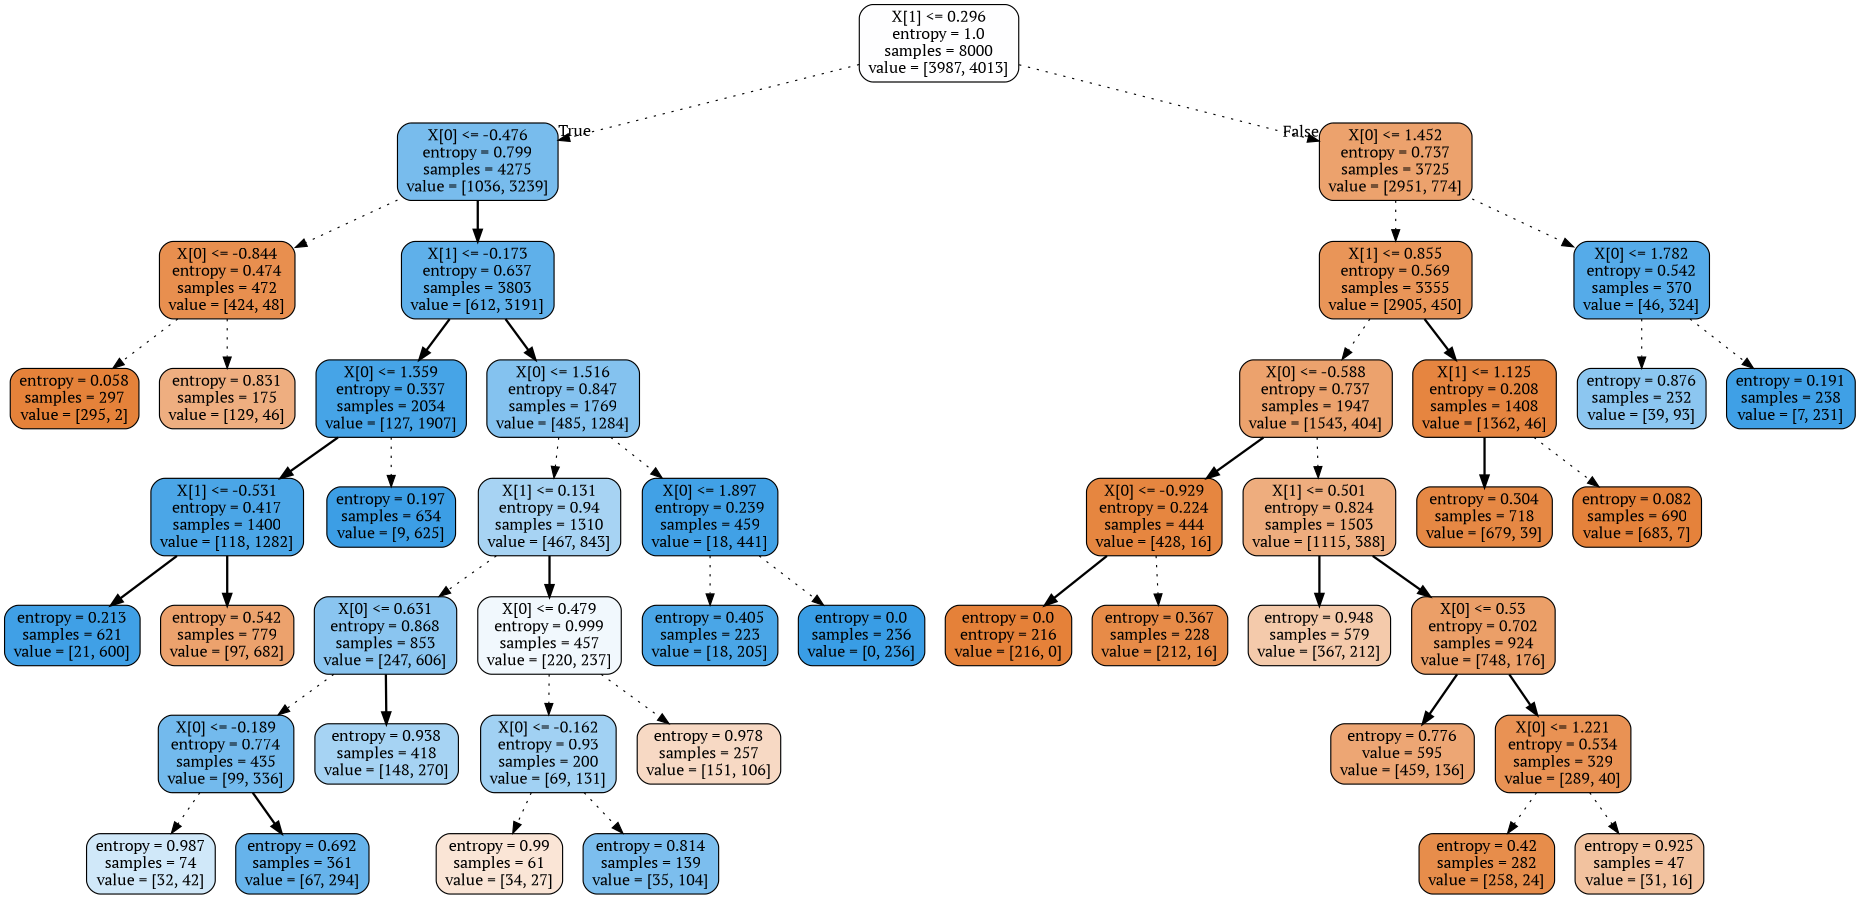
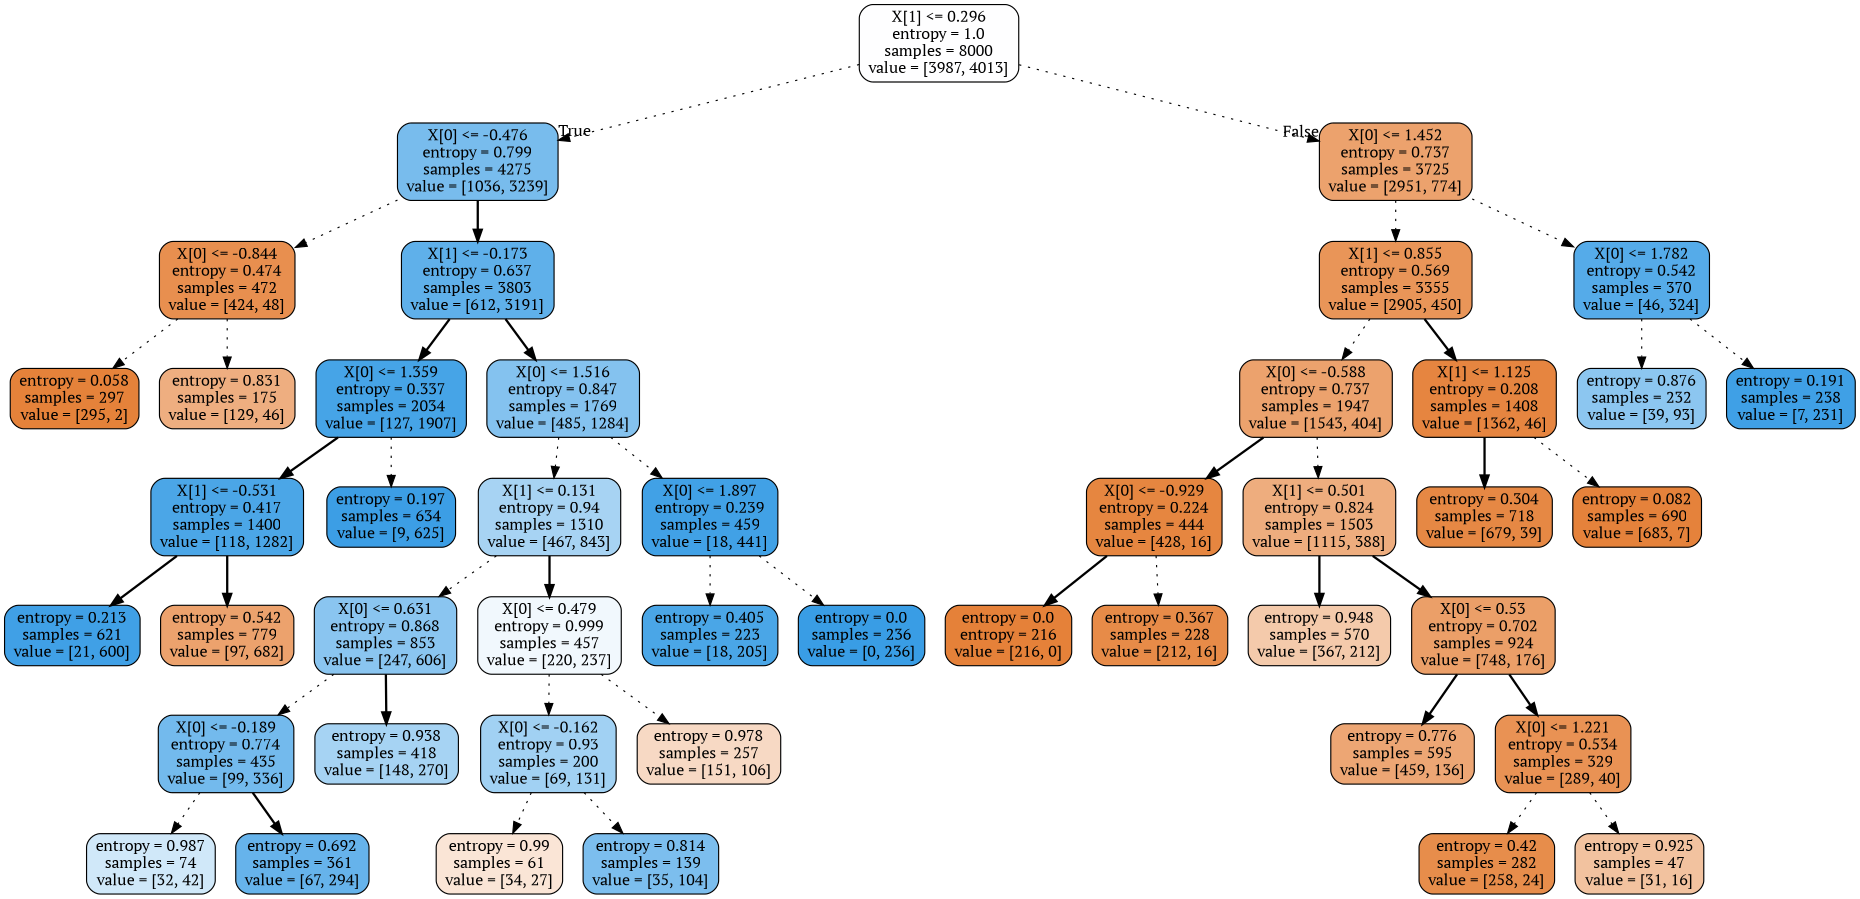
node "entropy = 0.948 samples = 579 value = [367, 212]": label "entropy = 0.948 samples = 579 value = [367, 212]" -> "entropy = 0.948 samples = 570 value = [367, 212]"
node "entropy = 0.776 value = 595 value = [459, 136]": label "entropy = 0.776 value = 595 value = [459, 136]" -> "entropy = 0.776 samples = 595 value = [459, 136]"
